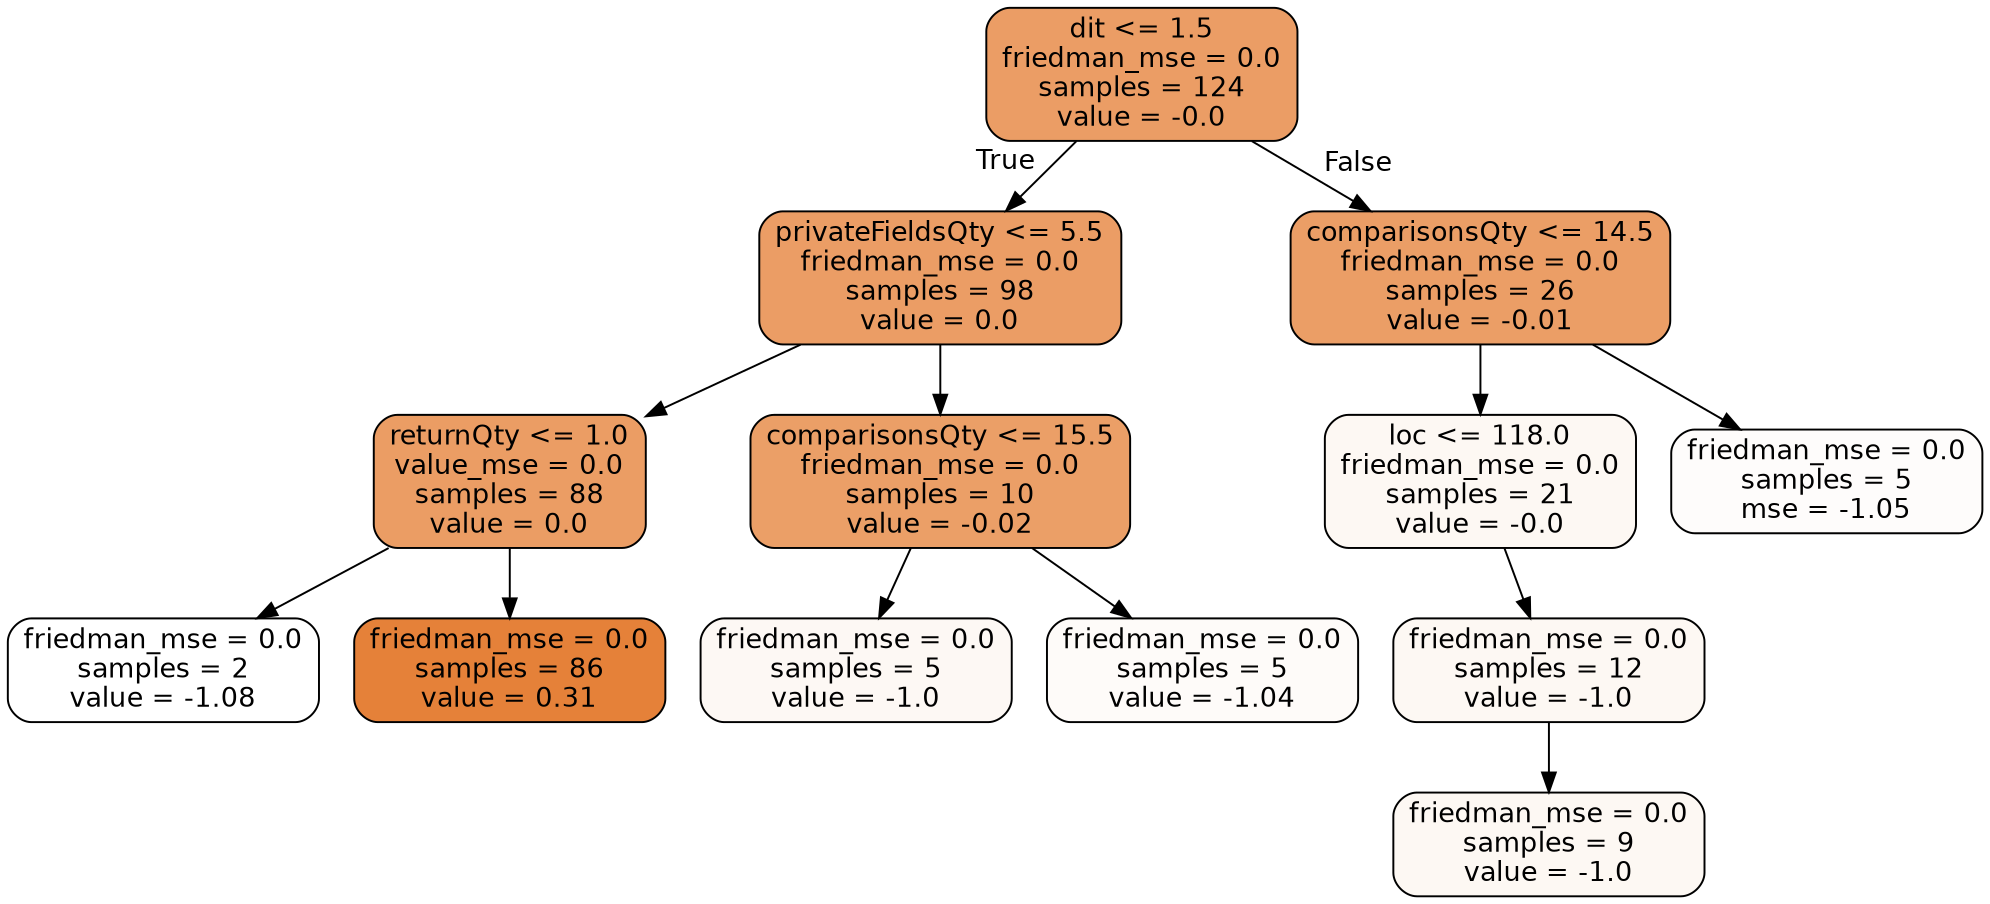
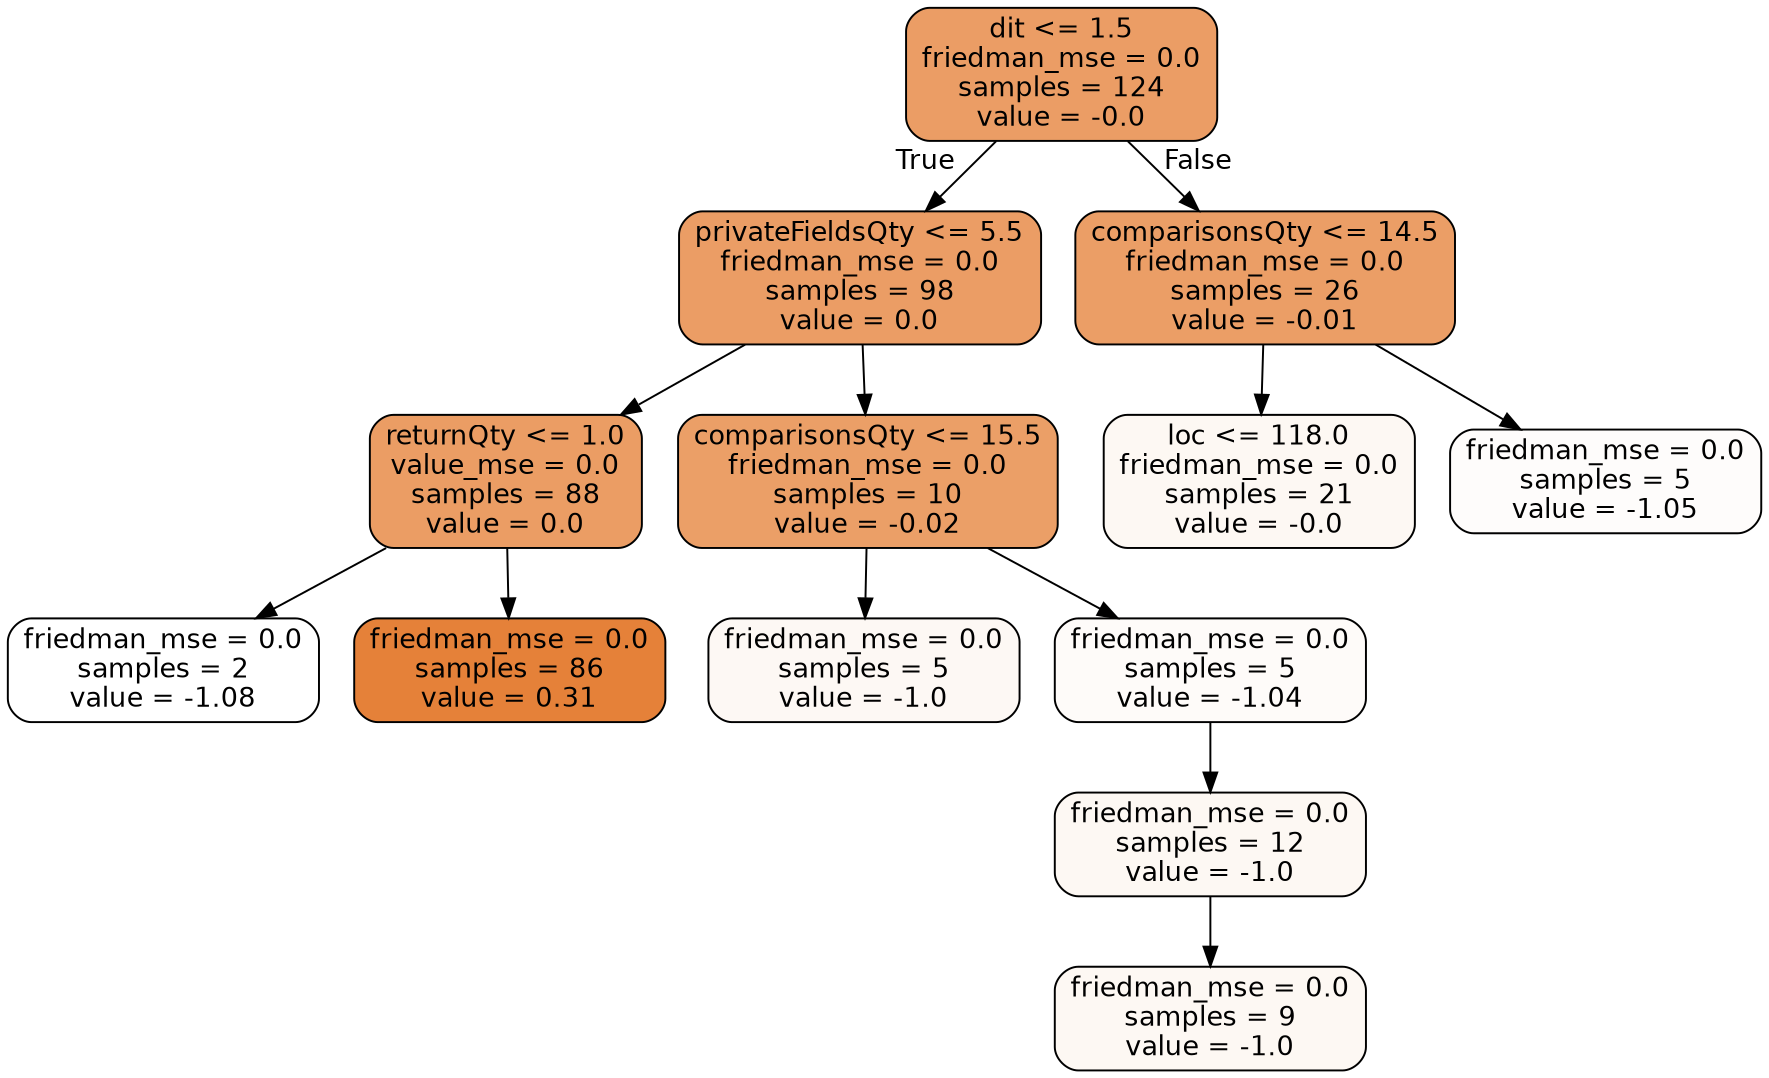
node "friedman_mse = 0.0 samples = 5 mse = -1.05": label "friedman_mse = 0.0 samples = 5 mse = -1.05" -> "friedman_mse = 0.0 samples = 5 value = -1.05"
edge "loc <= 118.0 friedman_mse = 0.0 samples = 21 value = -0.0" -> "friedman_mse = 0.0 samples = 12 value = -1.0": now "friedman_mse = 0.0 samples = 5 value = -1.04" -> "friedman_mse = 0.0 samples = 12 value = -1.0"
